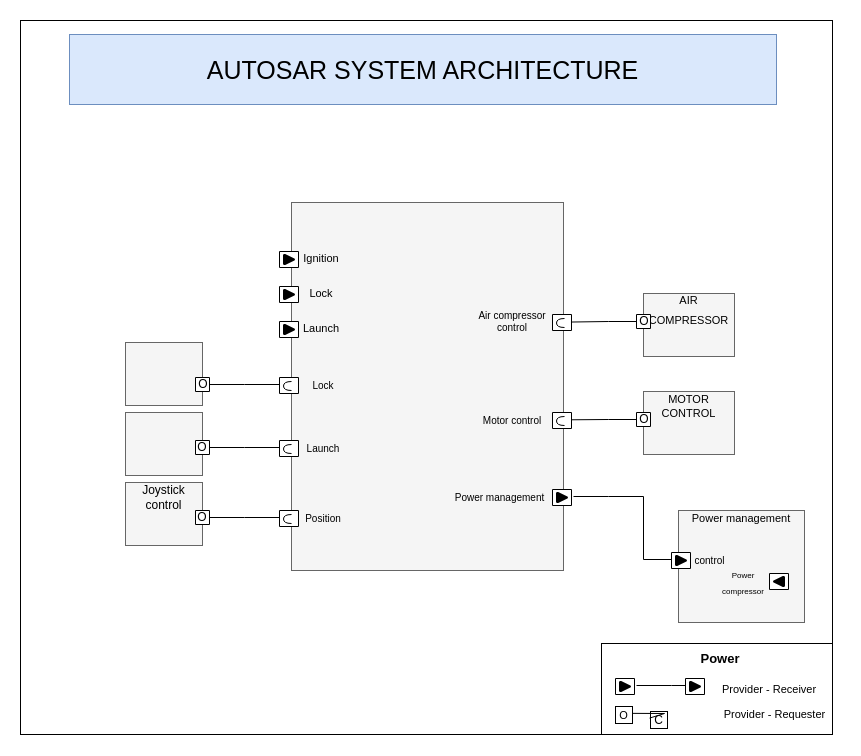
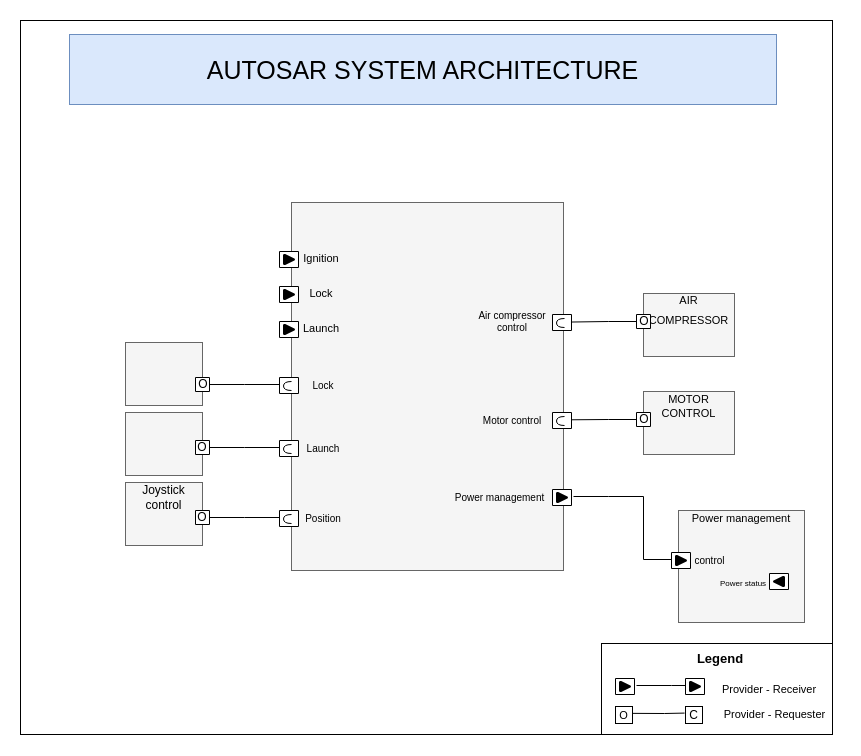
node "Power compressor": label "Power compressor" -> "Power status"
node "Power": label "Power" -> "Legend"
node "C": moved (659, 720) -> (694, 715)
